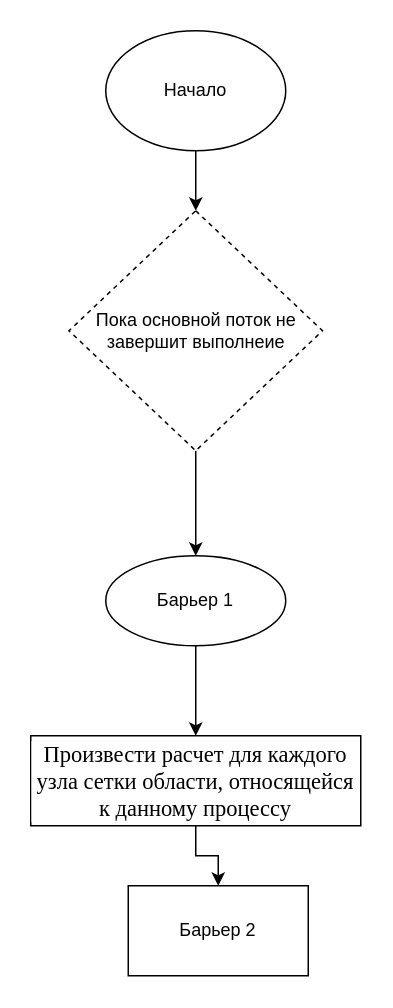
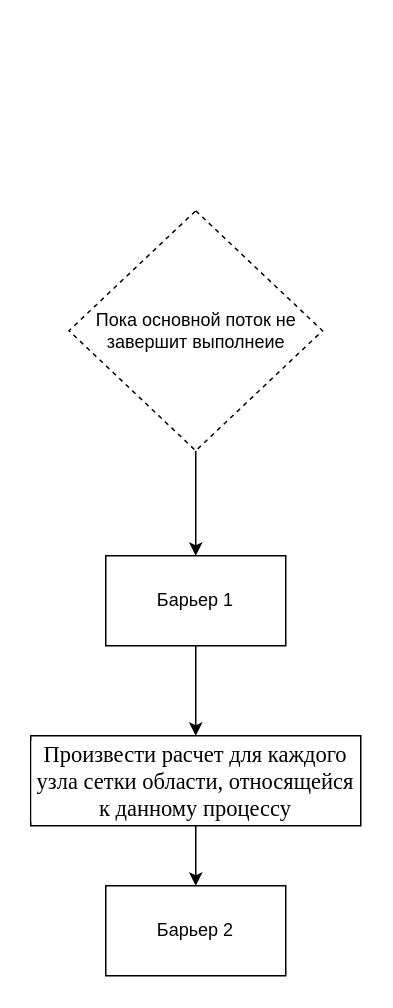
node "Начало": removed
edge "Начало" -> "Пока основной поток не завершит выполнеие": removed
node "Барьер 1": shape ellipse -> rectangle
node "Барьер 2": moved (218, 931) -> (196, 931)
